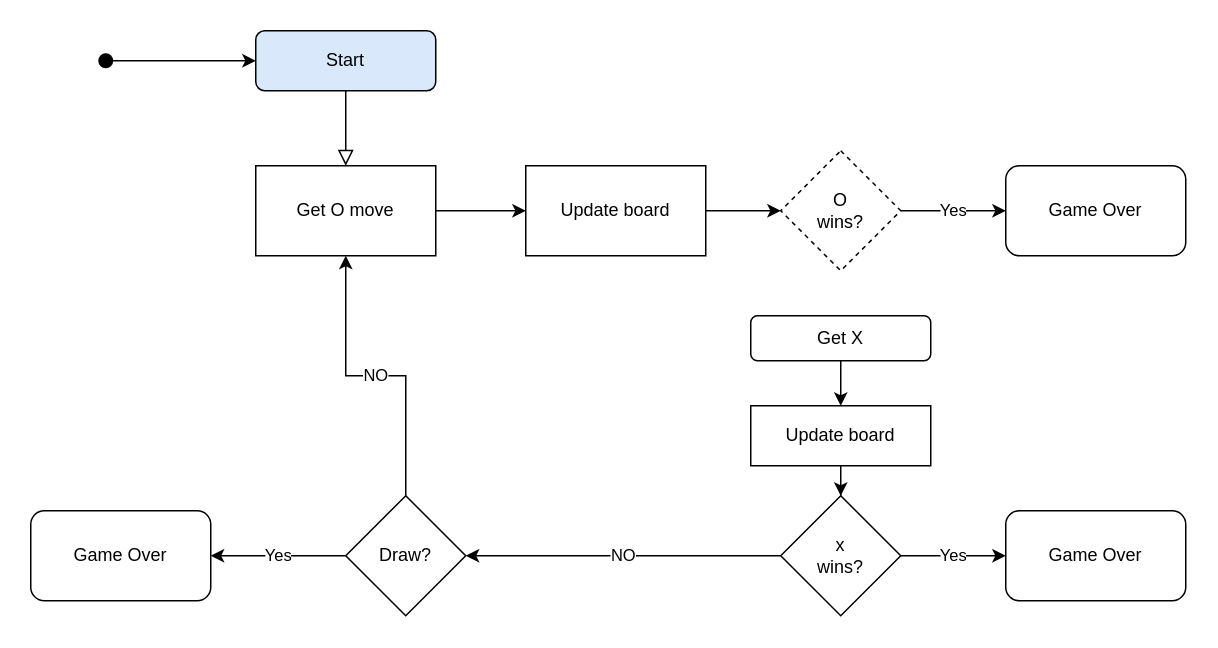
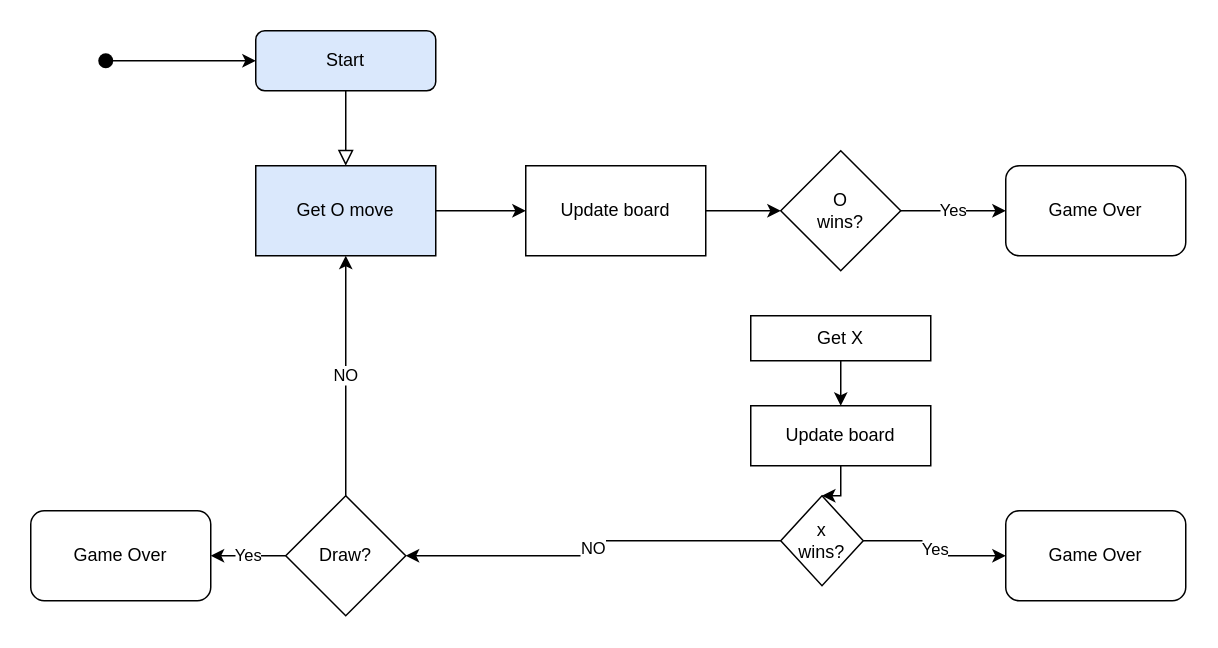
node "Get O move": fillcolor #ffffff -> #dae8fc
node "O wins?": style dashed -> solid
node "Get X": shape rounded rectangle -> rectangle
node "Draw?": moved (406, 556) -> (346, 556)
node "x wins?": size 120x120 -> 83x90
